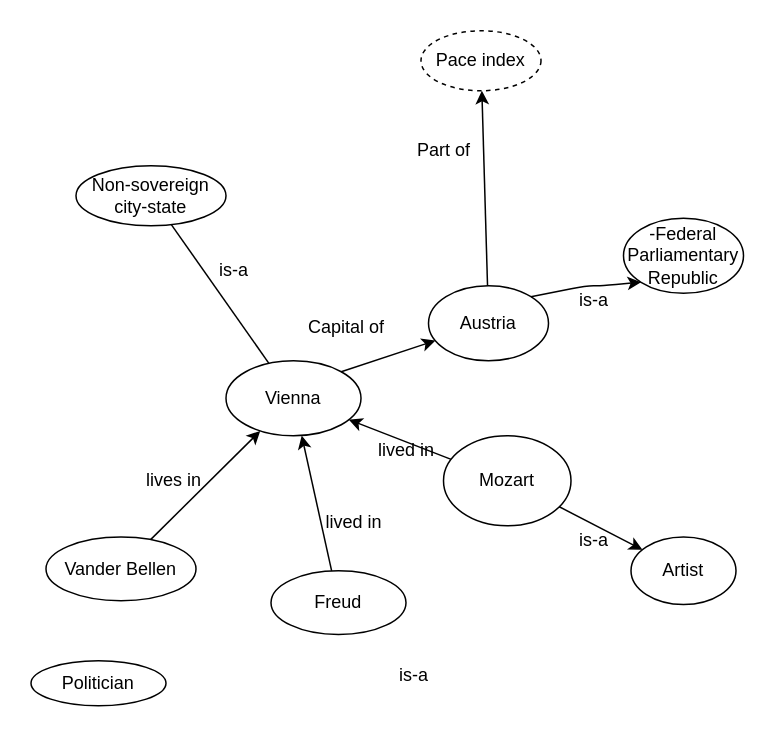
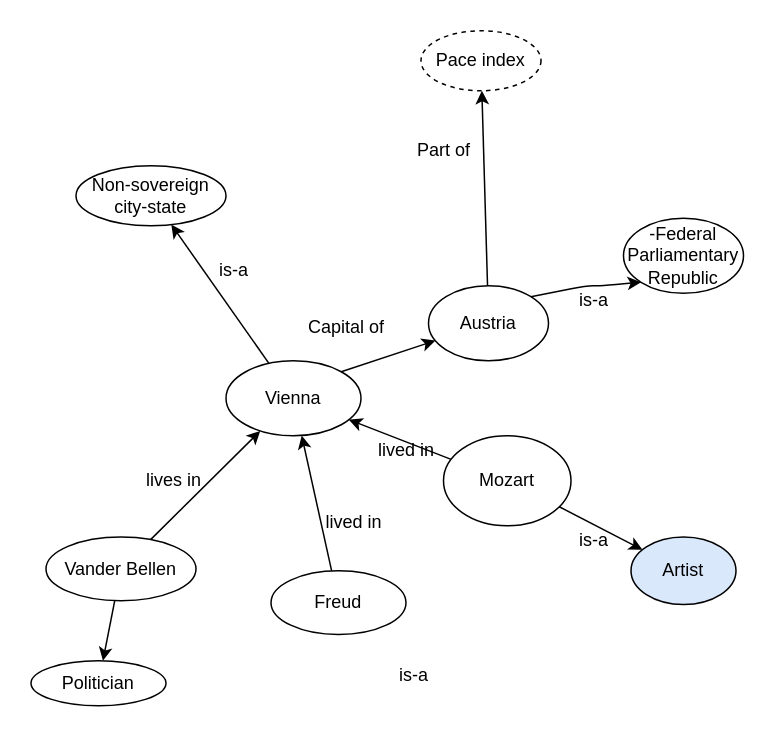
edge "Non-sovereign city-state" -- "Vienna": arrowhead none -> classic
node "Artist": fillcolor #ffffff -> #dae8fc
edge "Vander Bellen" -> "Politician": added
